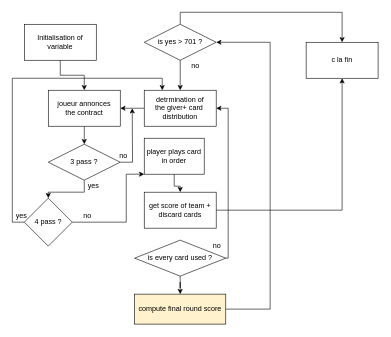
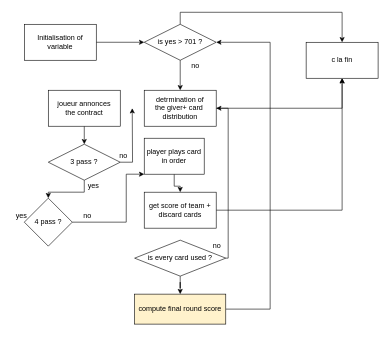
edge "Initialisation of variable" -> "joueur annonces the contract": now "Initialisation of variable" -> "is yes > 701 ?"
edge "4 pass ?" -> "detrmination of the giver+ card distribution": removed
edge "detrmination of the giver+ card distribution" -> "joueur annonces the contract": now "detrmination of the giver+ card distribution" -> "c la fin"
